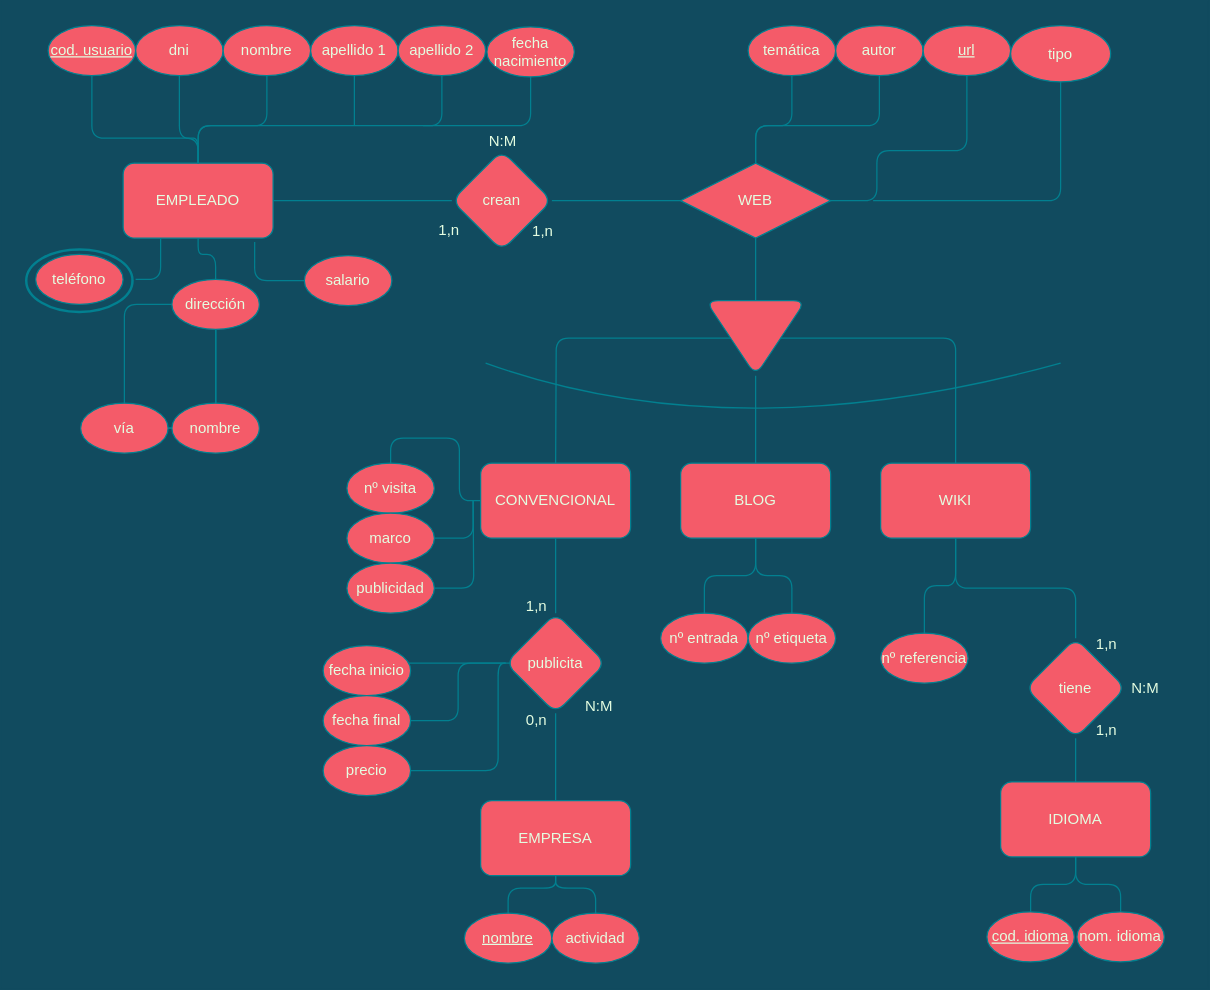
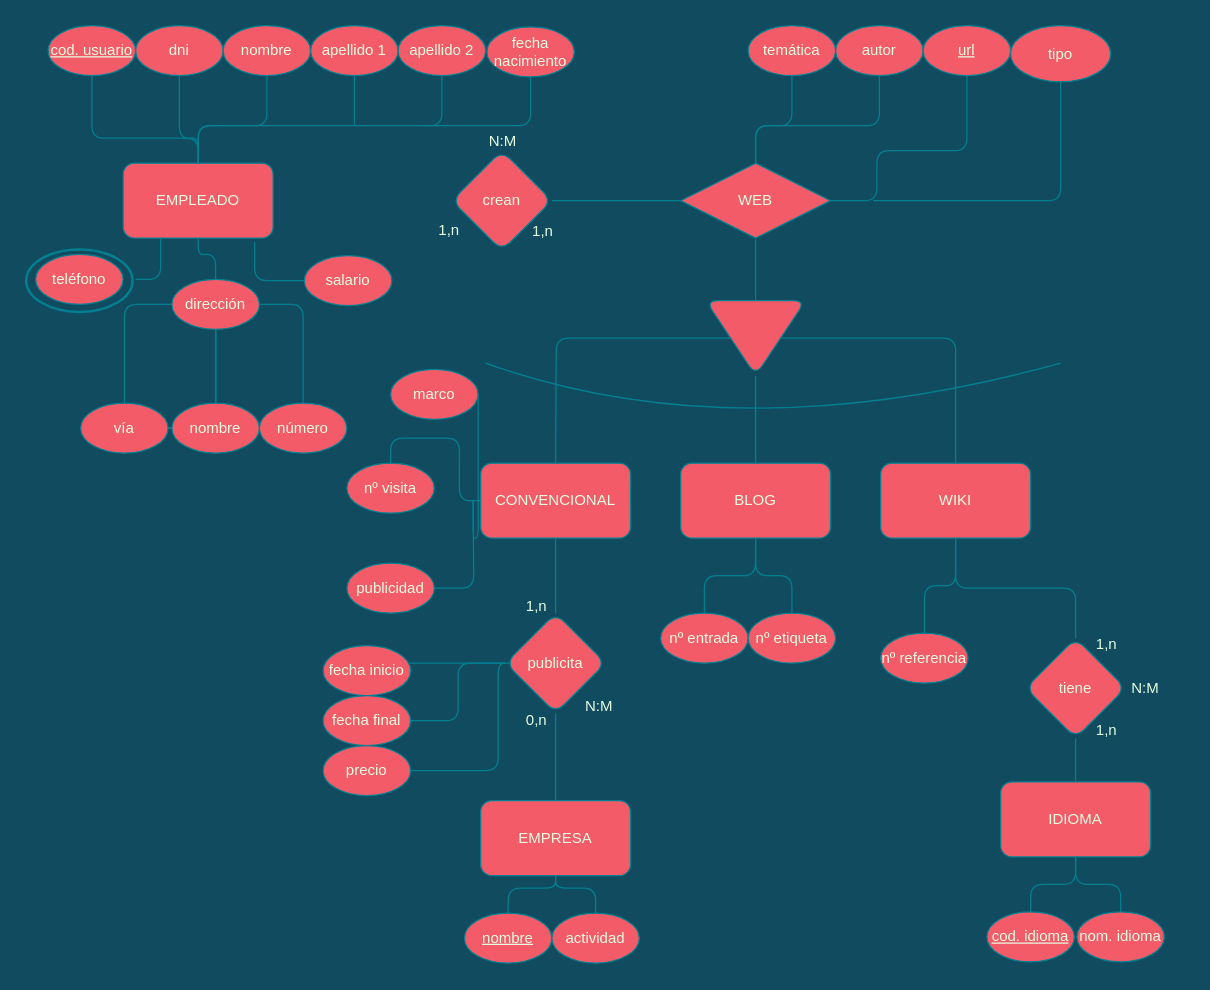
edge "EMPLEADO" -- "crean": removed
edge "dirección" -- "número": added
node "número": added
node "marco": moved (391, 538) -> (434, 394)
